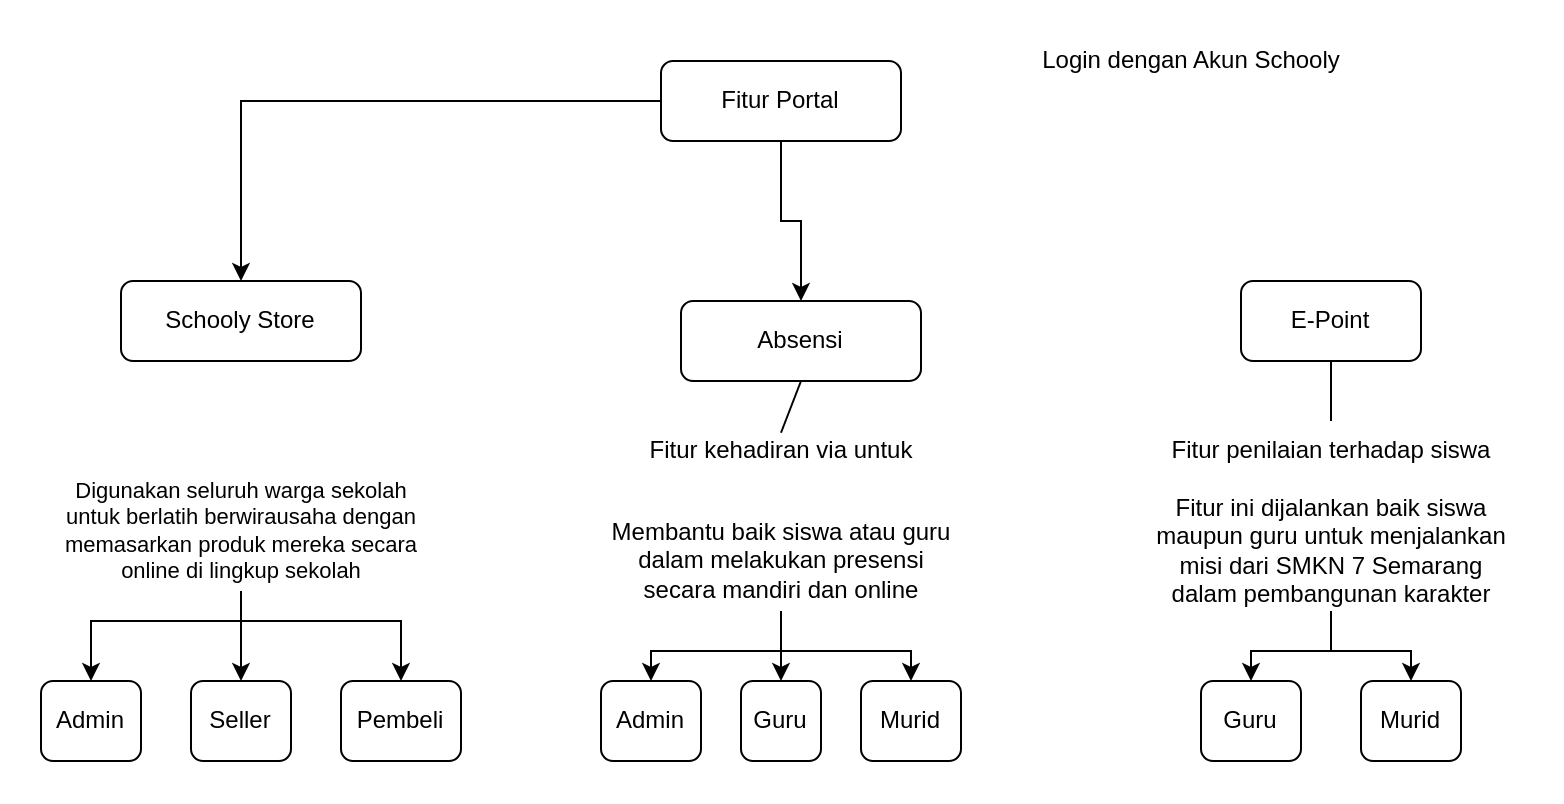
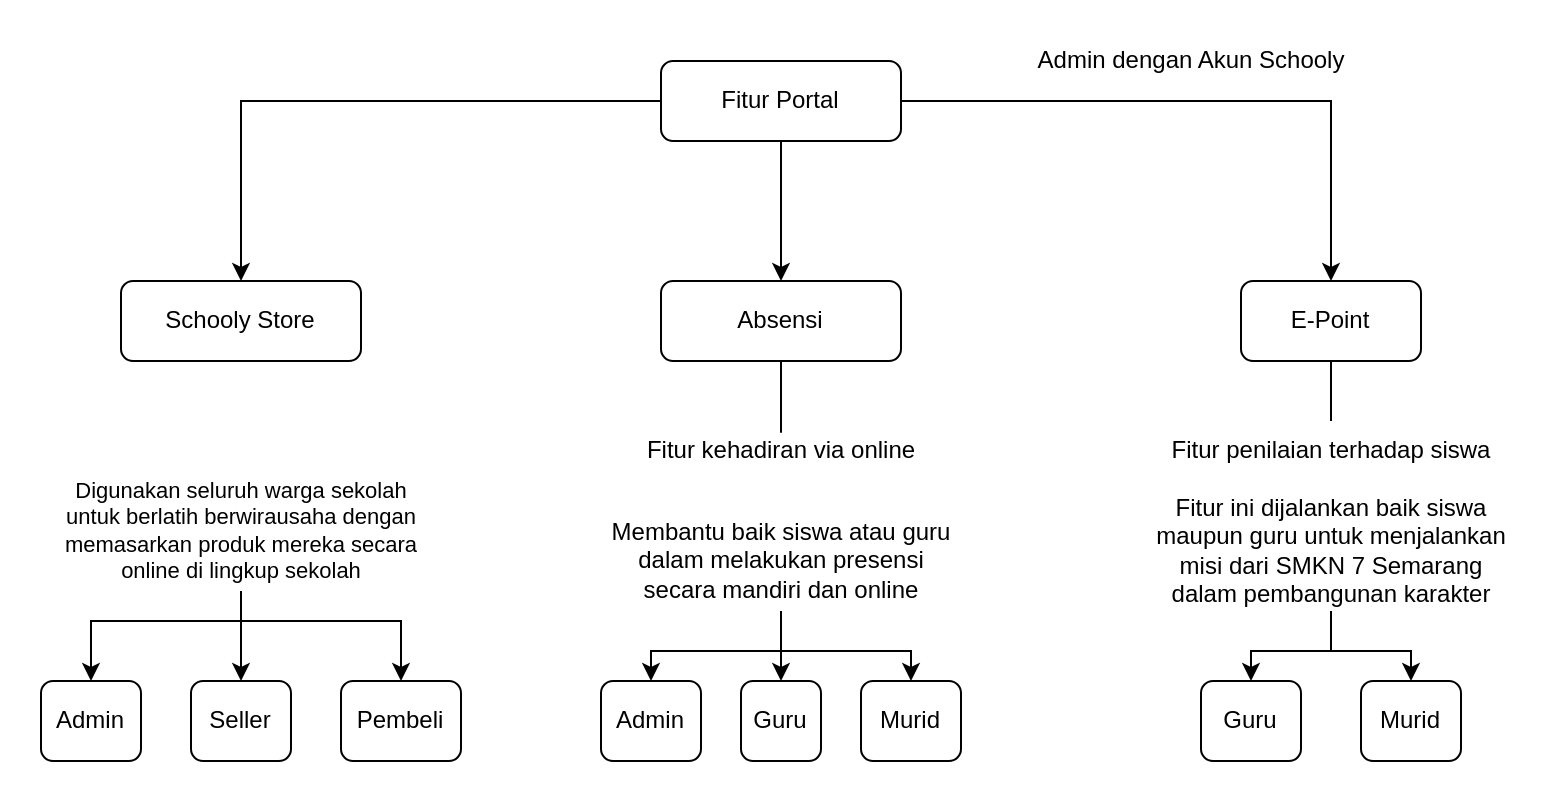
node "Login dengan Akun Schooly": label "Login dengan Akun Schooly" -> "Admin dengan Akun Schooly"
edge "Fitur Portal" -> "E-Point": added
node "Absensi": moved (801, 341) -> (781, 321)
node "Fitur kehadiran via untuk": label "Fitur kehadiran via untuk" -> "Fitur kehadiran via online"
